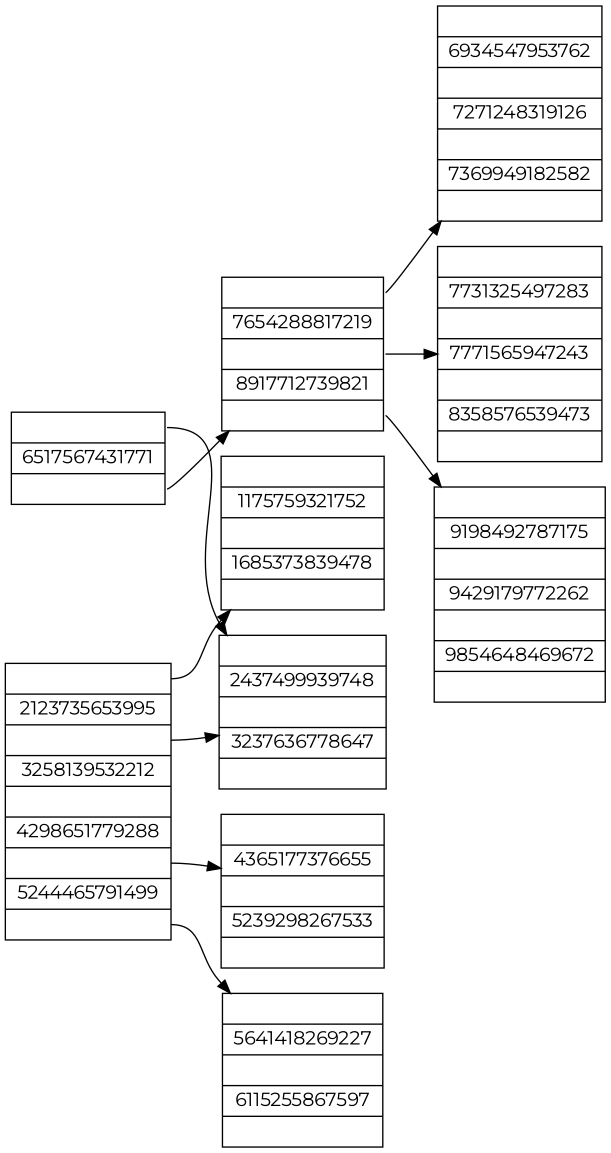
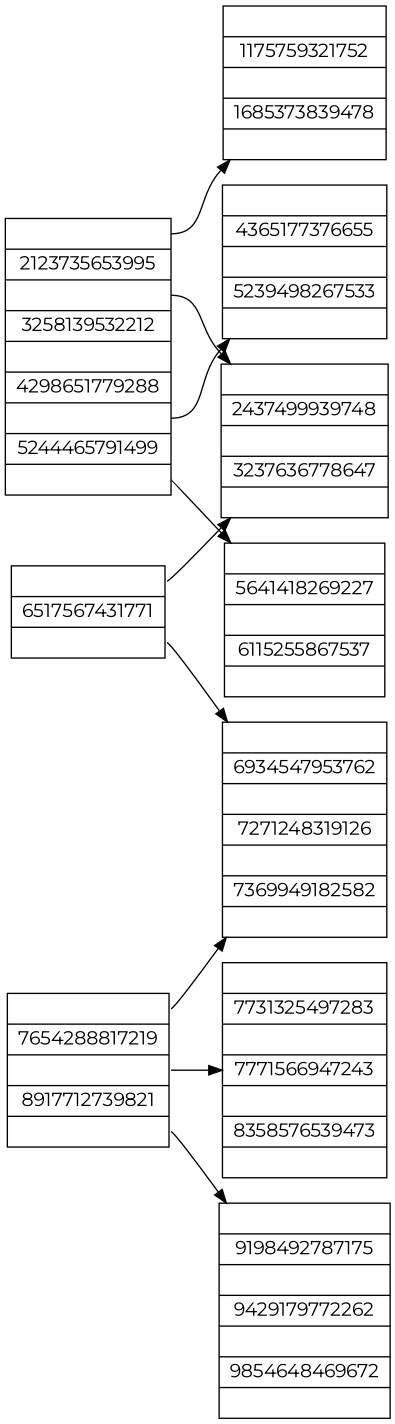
node "7731325497283": text "7771565947243" -> "7771566947243"
edge "6517567431771" -> "7654288817219": now "6517567431771" -> "6934547953762"
node "4365177376655": text "5239298267533" -> "5239498267533"
node "5641418269227": text "6115255867597" -> "6115255867537"
